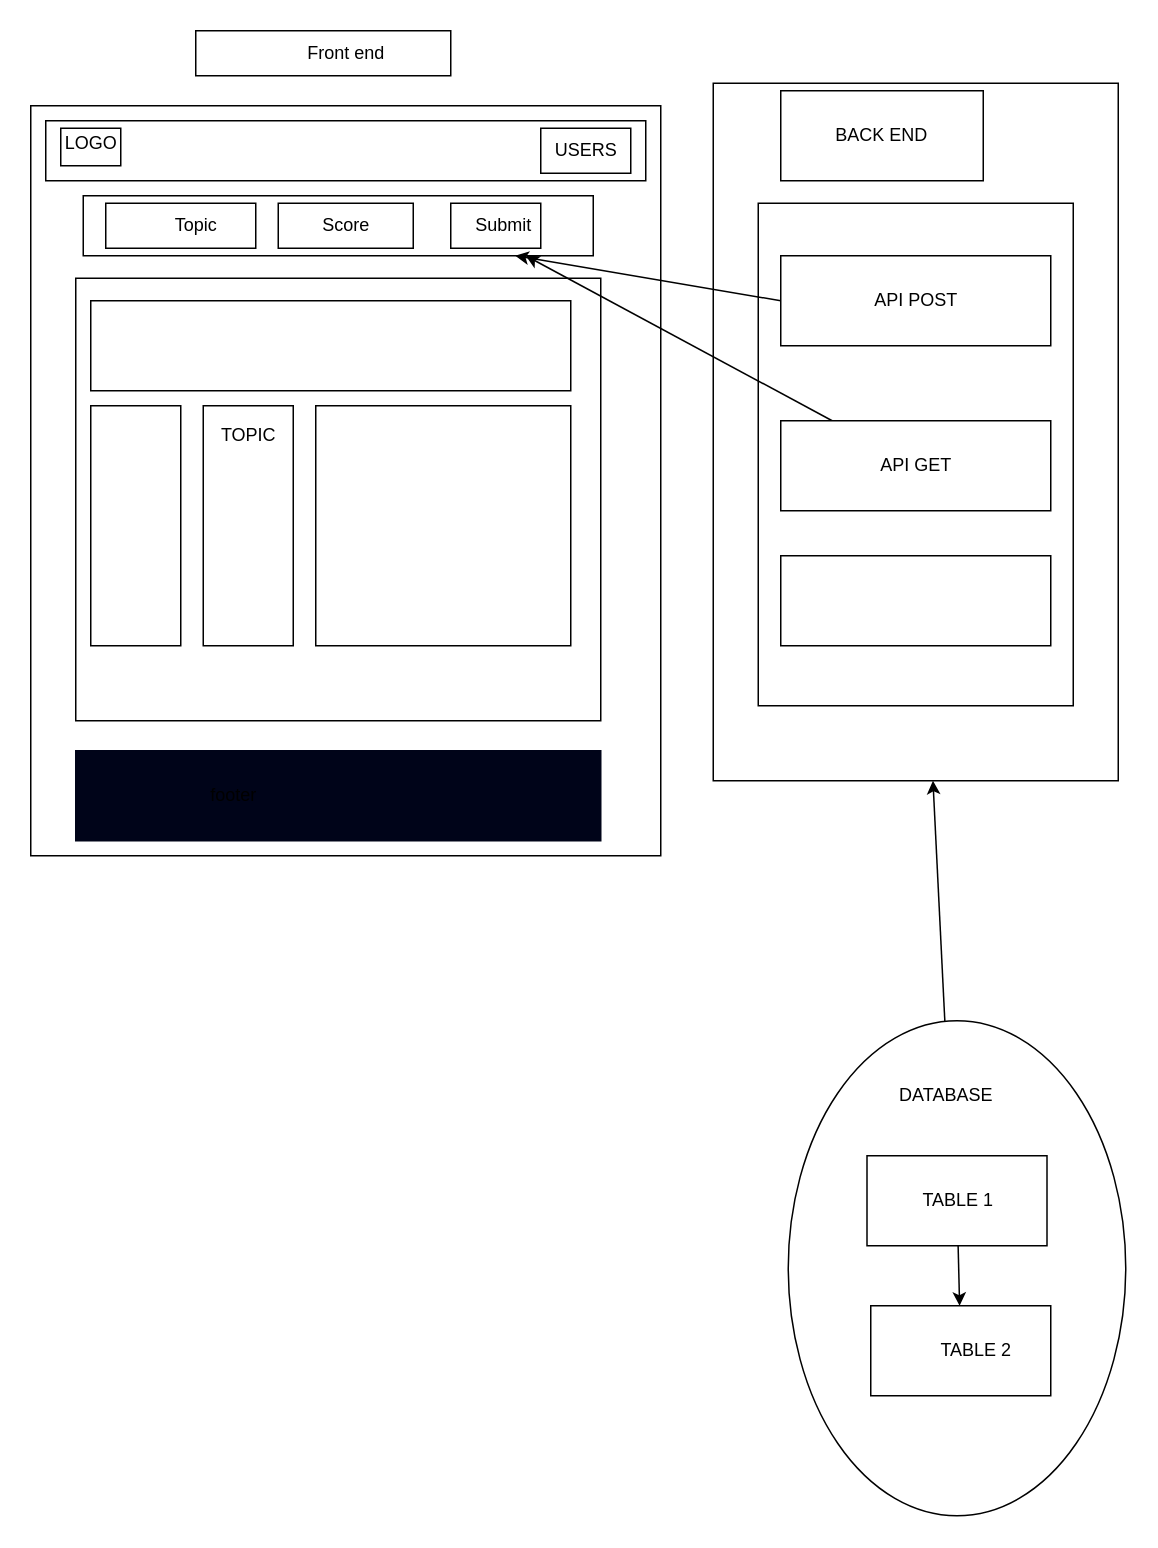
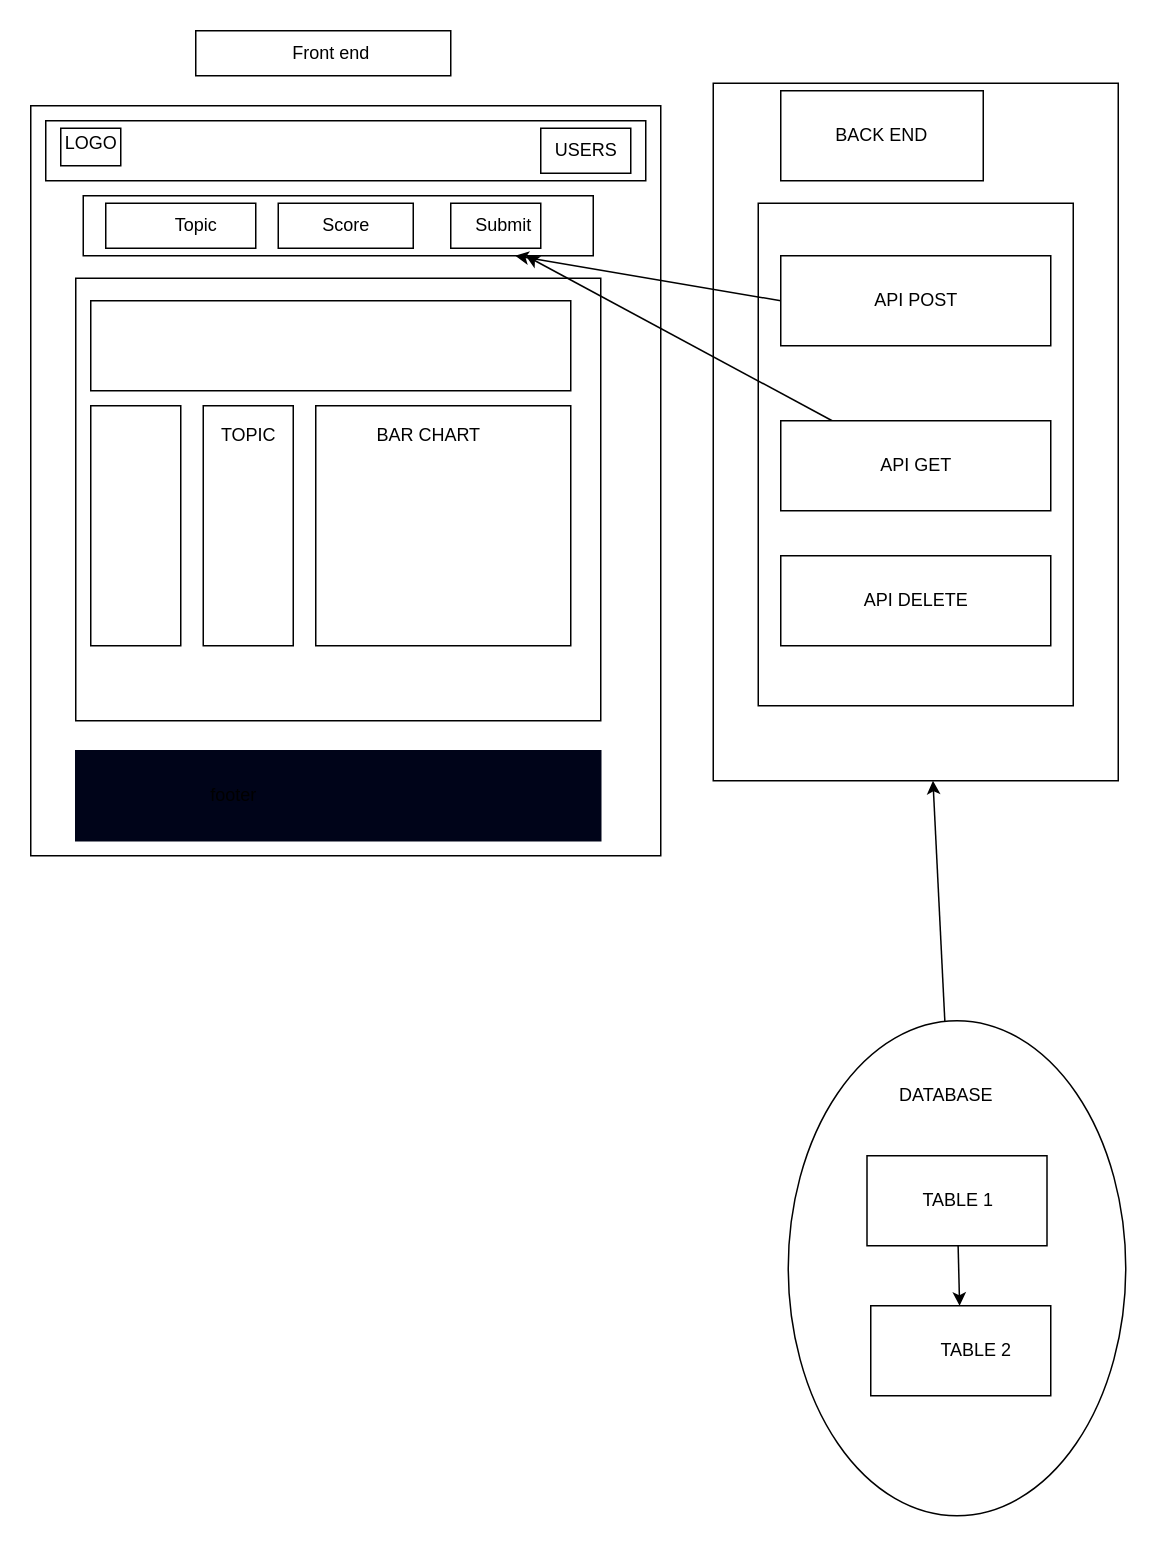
node "Front end": moved (346, 53) -> (331, 53)
node "BAR CHART": added
node "API DELETE": added
